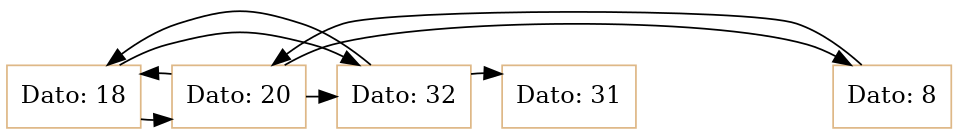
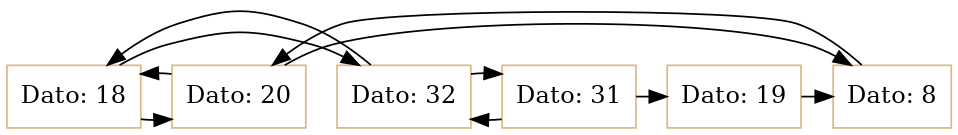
edge "Dato: 20" -> "Dato: 32": now "Dato: 31" -> "Dato: 32"
node "Dato: 19": added
